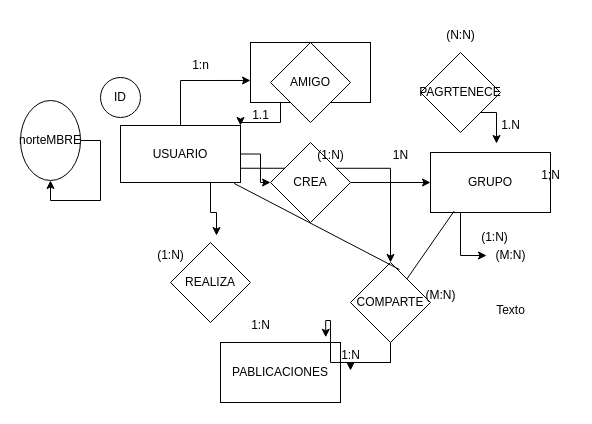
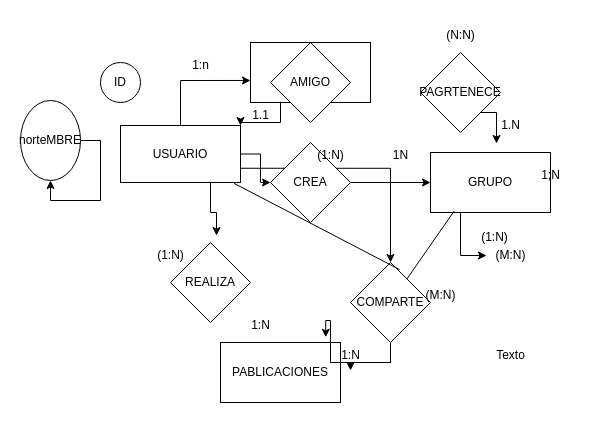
node "ID": moved (121, 98) -> (121, 83)
node "Texto": moved (511, 311) -> (511, 356)
